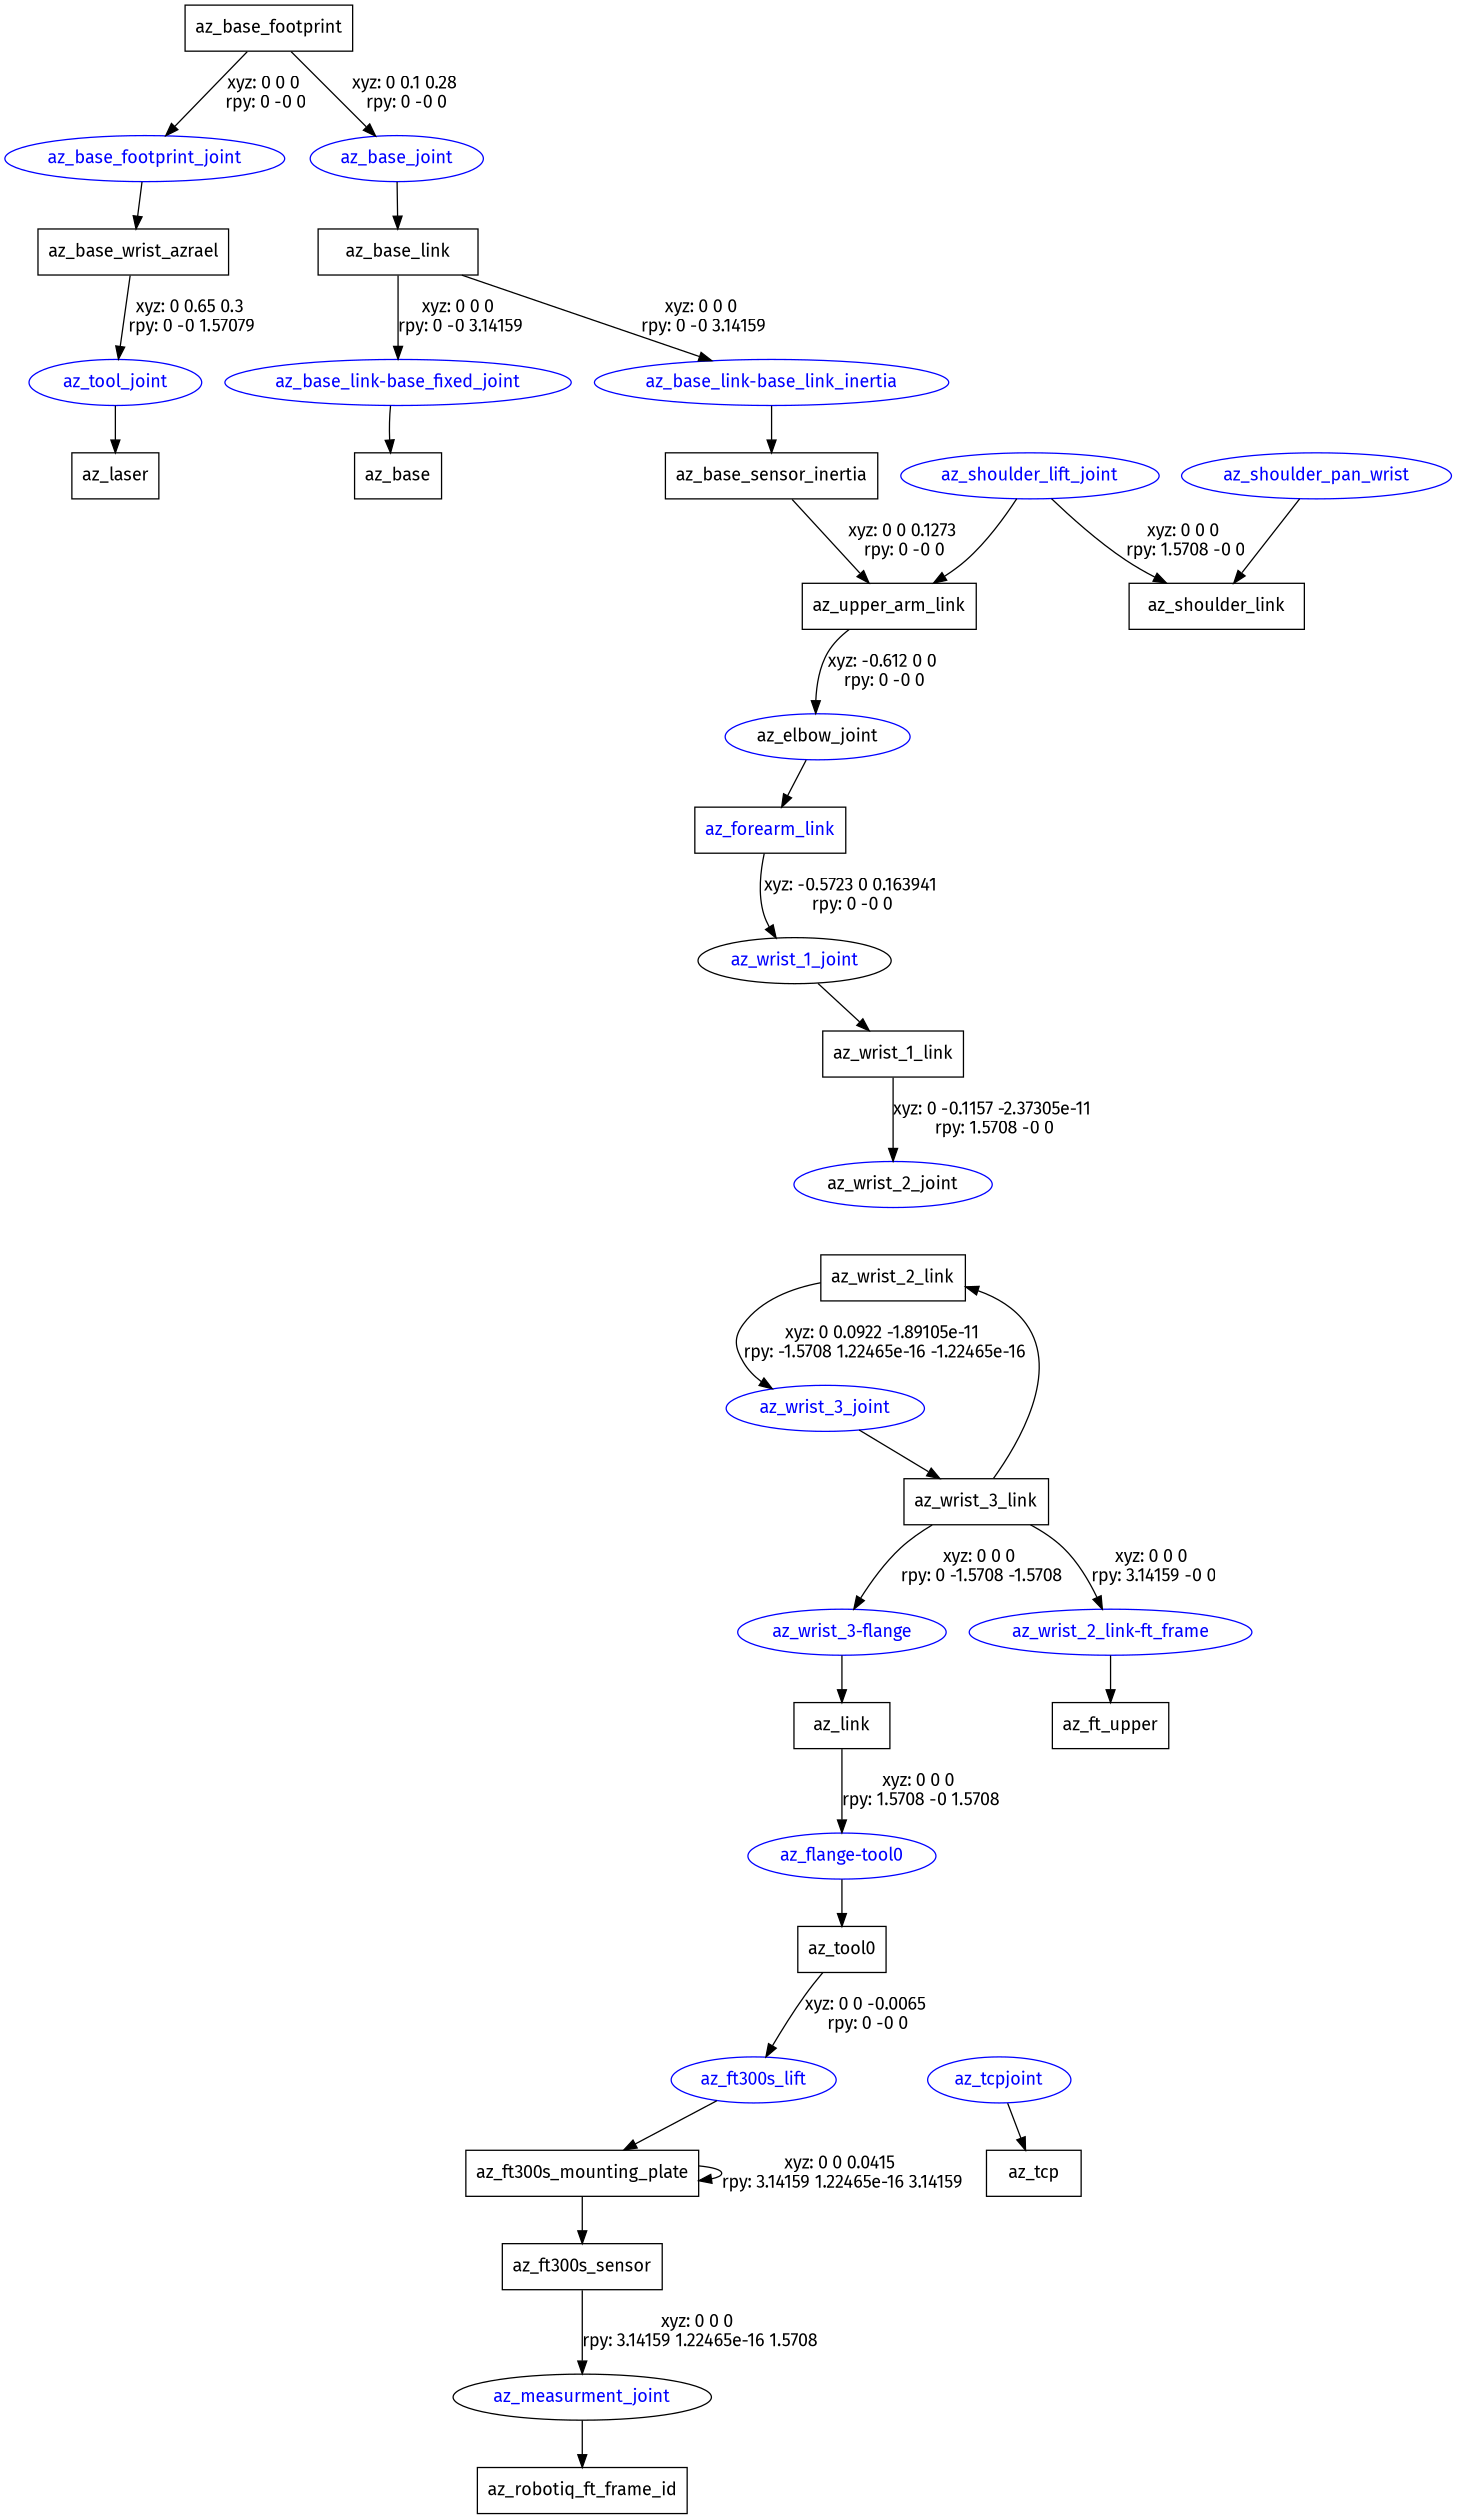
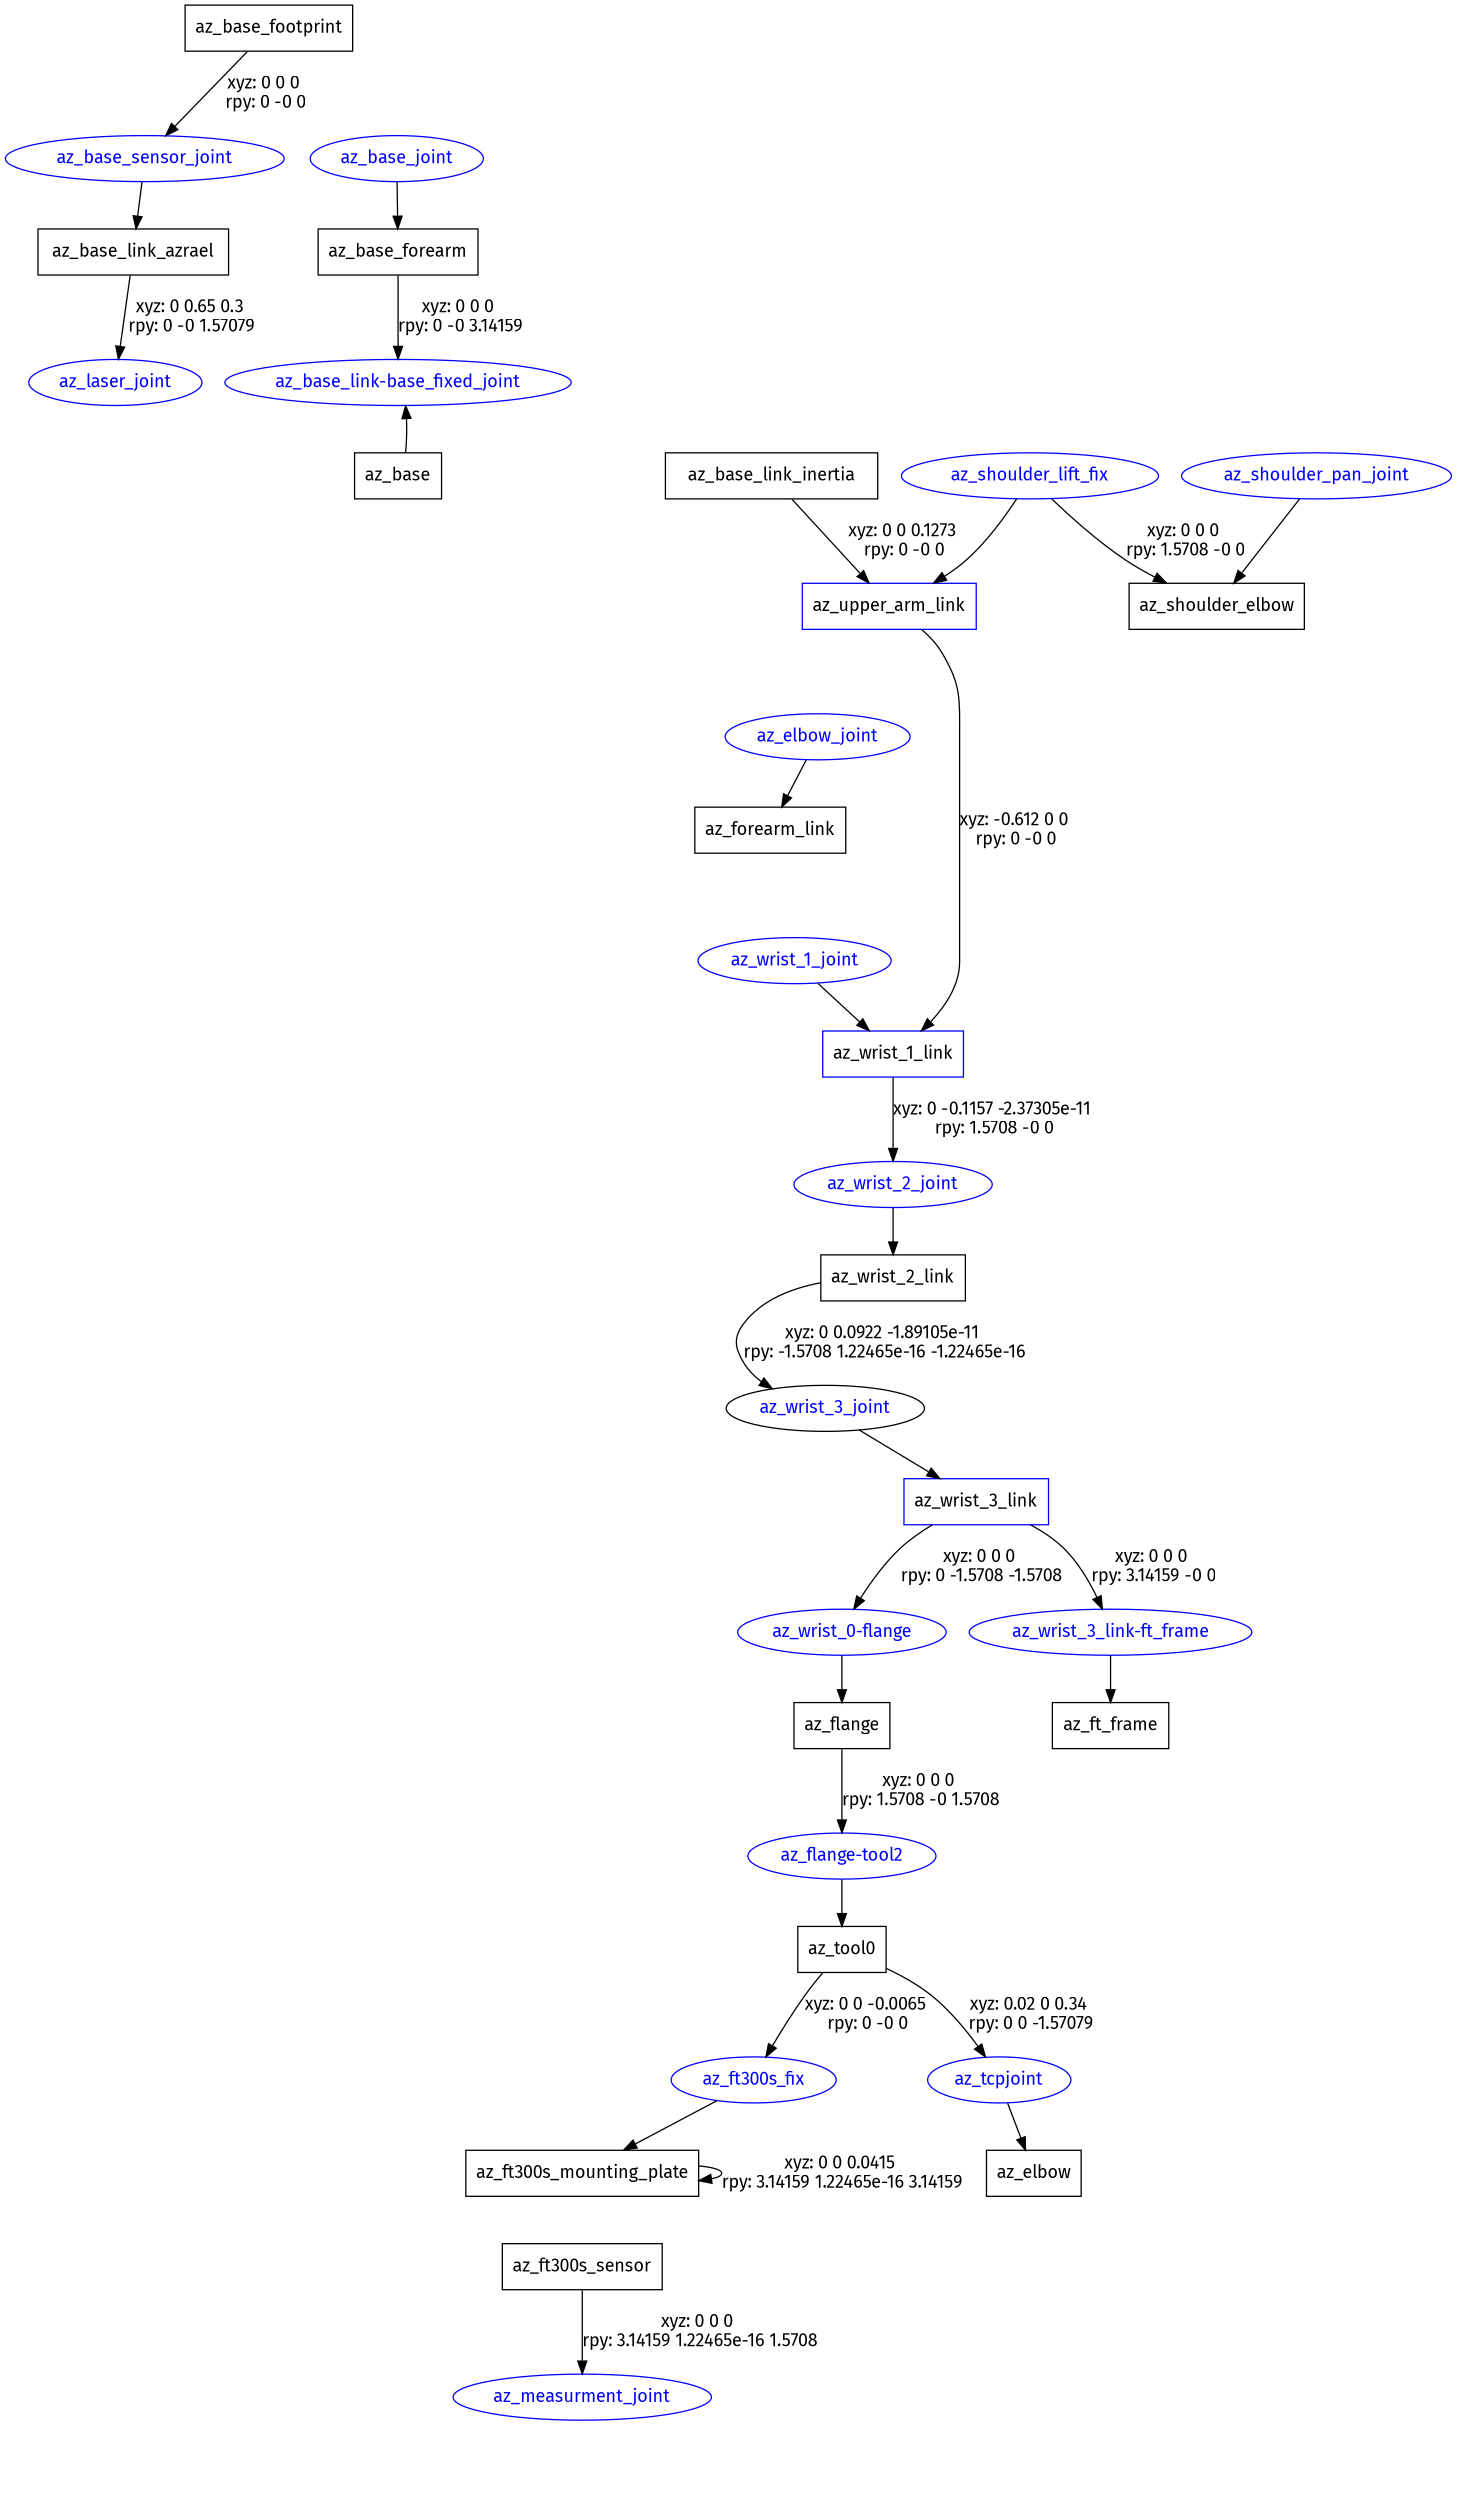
edge "az_base_footprint" -> "az_base_joint": removed, label "xyz: 0 0.1 0.28 rpy: 0 -0 0"
node "az_base_footprint_joint": label "az_base_footprint_joint" -> "az_base_sensor_joint"
node "az_base_wrist_azrael": label "az_base_wrist_azrael" -> "az_base_link_azrael"
node "az_base_link": label "az_base_link" -> "az_base_forearm"
node "az_tool_joint": label "az_tool_joint" -> "az_laser_joint"
node "az_base_link-base_link_inertia": removed
edge "az_base_link-base_fixed_joint" -> "az_base": reversed
node "az_laser": removed
node "az_base_sensor_inertia": label "az_base_sensor_inertia" -> "az_base_link_inertia"
node "az_shoulder_lift_joint": label "az_shoulder_lift_joint" -> "az_shoulder_lift_fix"
node "az_shoulder_pan_wrist": label "az_shoulder_pan_wrist" -> "az_shoulder_pan_joint"
node "az_upper_arm_link": color black -> blue
node "az_shoulder_link": label "az_shoulder_link" -> "az_shoulder_elbow"
edge "az_upper_arm_link" -> "az_elbow_joint": now "az_upper_arm_link" -> "az_wrist_1_link"
node "az_elbow_joint": fontcolor black -> blue
node "az_forearm_link": fontcolor blue -> black
edge "az_forearm_link" -> "az_wrist_1_joint": removed, label "xyz: -0.5723 0 0.163941 rpy: 0 -0 0"
node "az_wrist_1_joint": color black -> blue
node "az_wrist_1_link": color black -> blue
node "az_wrist_2_joint": fontcolor black -> blue
edge "az_wrist_3_link" -> "az_wrist_2_link": now "az_wrist_2_joint" -> "az_wrist_2_link"
node "az_wrist_3_joint": color blue -> black
node "az_wrist_3_link": color black -> blue
node "az_wrist_3-flange": label "az_wrist_3-flange" -> "az_wrist_0-flange"
node "az_wrist_2_link-ft_frame": label "az_wrist_2_link-ft_frame" -> "az_wrist_3_link-ft_frame"
node "az_link": label "az_link" -> "az_flange"
node "az_ft_upper": label "az_ft_upper" -> "az_ft_frame"
node "az_flange-tool0": label "az_flange-tool0" -> "az_flange-tool2"
edge "az_tool0" -> "az_tcpjoint": added, label "xyz: 0.02 0 0.34 rpy: 0 0 -1.57079"
node "az_ft300s_lift": label "az_ft300s_lift" -> "az_ft300s_fix"
node "az_tcp": label "az_tcp" -> "az_elbow"
edge "az_ft300s_mounting_plate" -> "az_ft300s_sensor": removed
node "az_measurment_joint": color black -> blue
node "az_robotiq_ft_frame_id": removed
